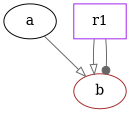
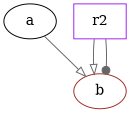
node "r1": label "r1" -> "r2"
